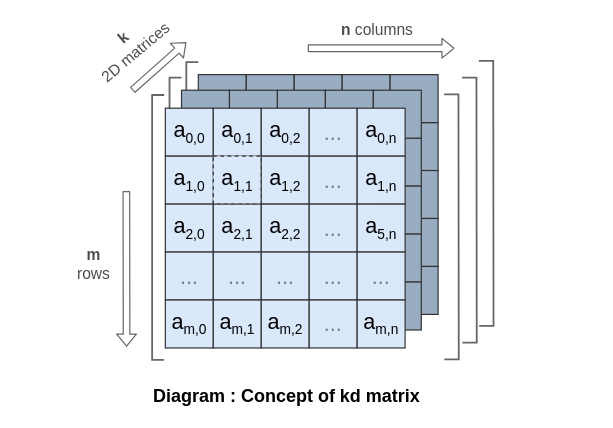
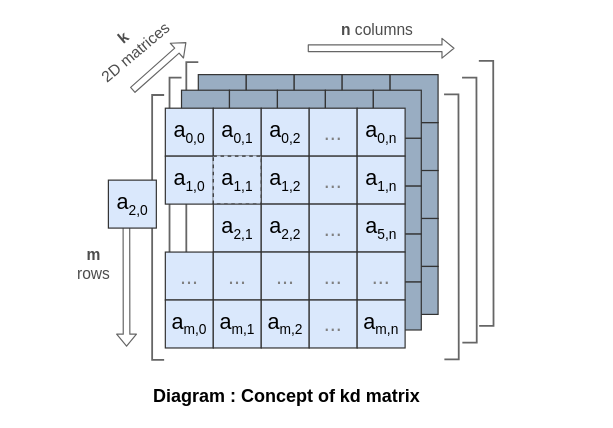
node "a2,0": moved (189, 228) -> (132, 204)
